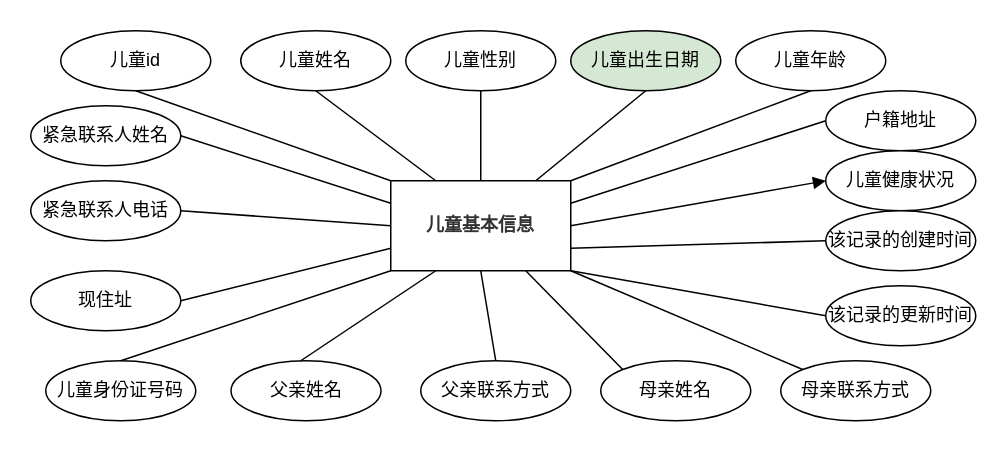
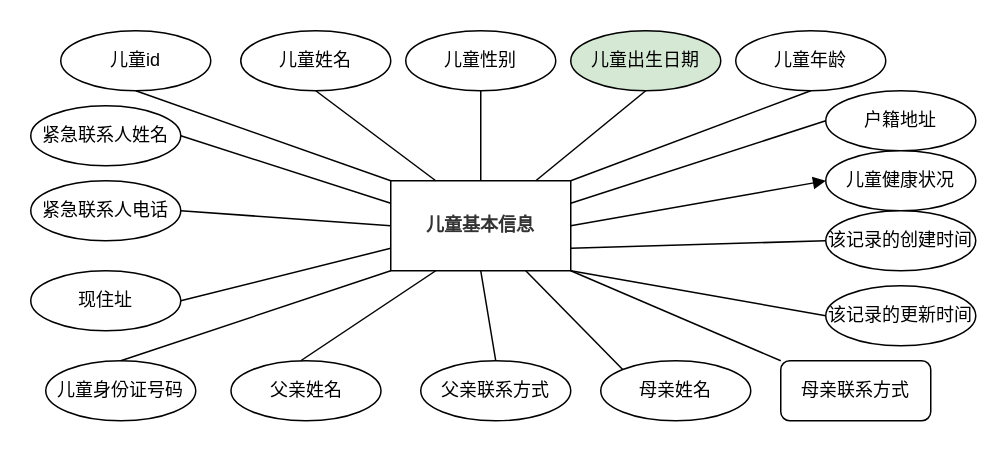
node "母亲联系方式": shape ellipse -> rounded rectangle
